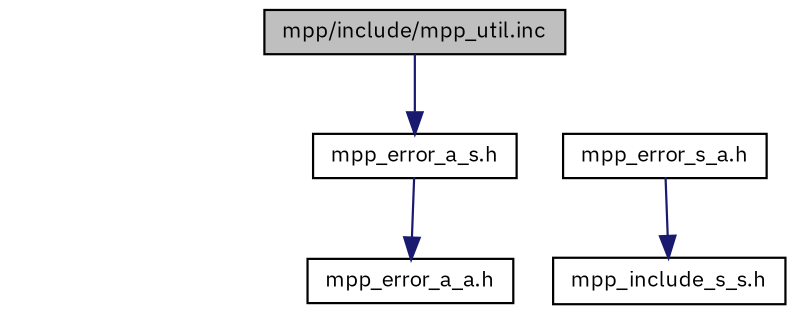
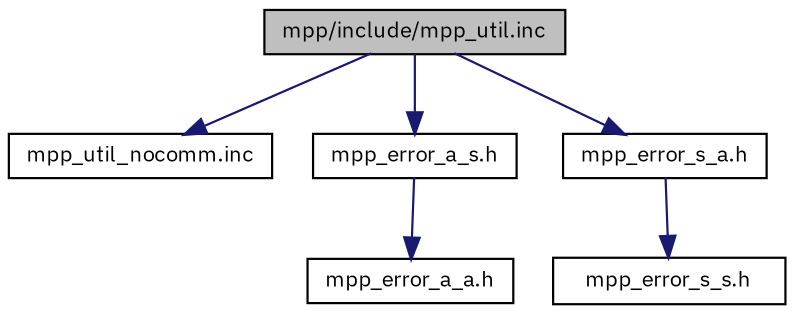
edge "mpp/include/mpp_util.inc" -> "mpp_error_s_a.h": added
node "mpp_util_nocomm.inc": added
node "mpp_include_s_s.h": label "mpp_include_s_s.h" -> "mpp_error_s_s.h"
